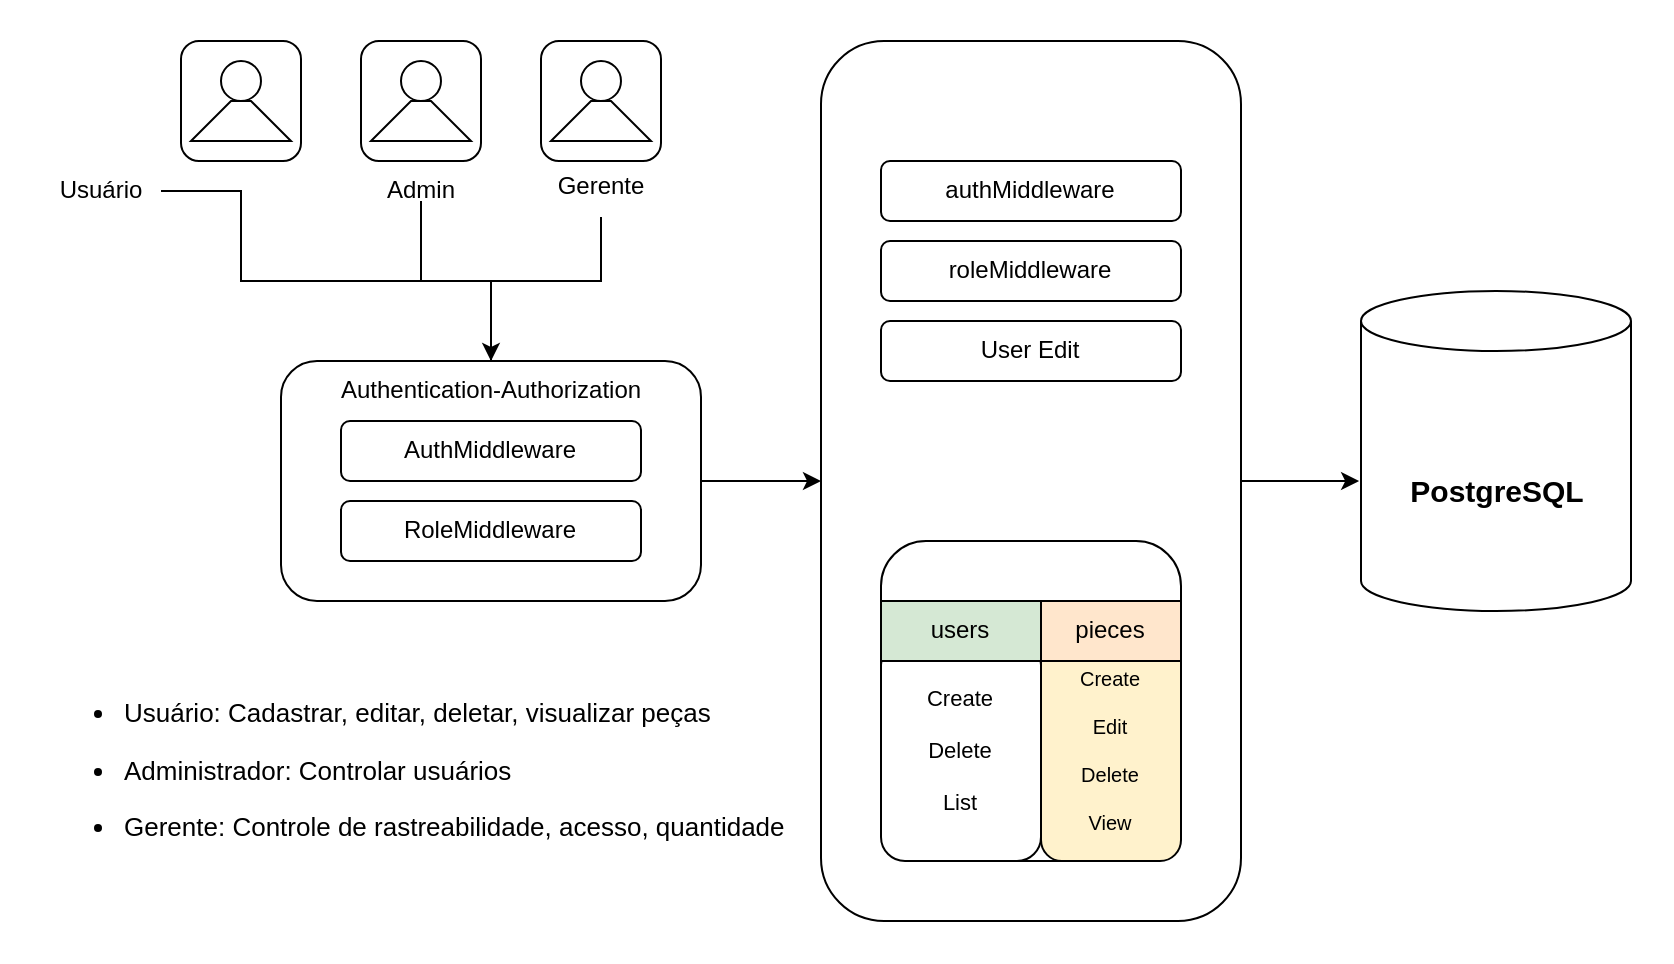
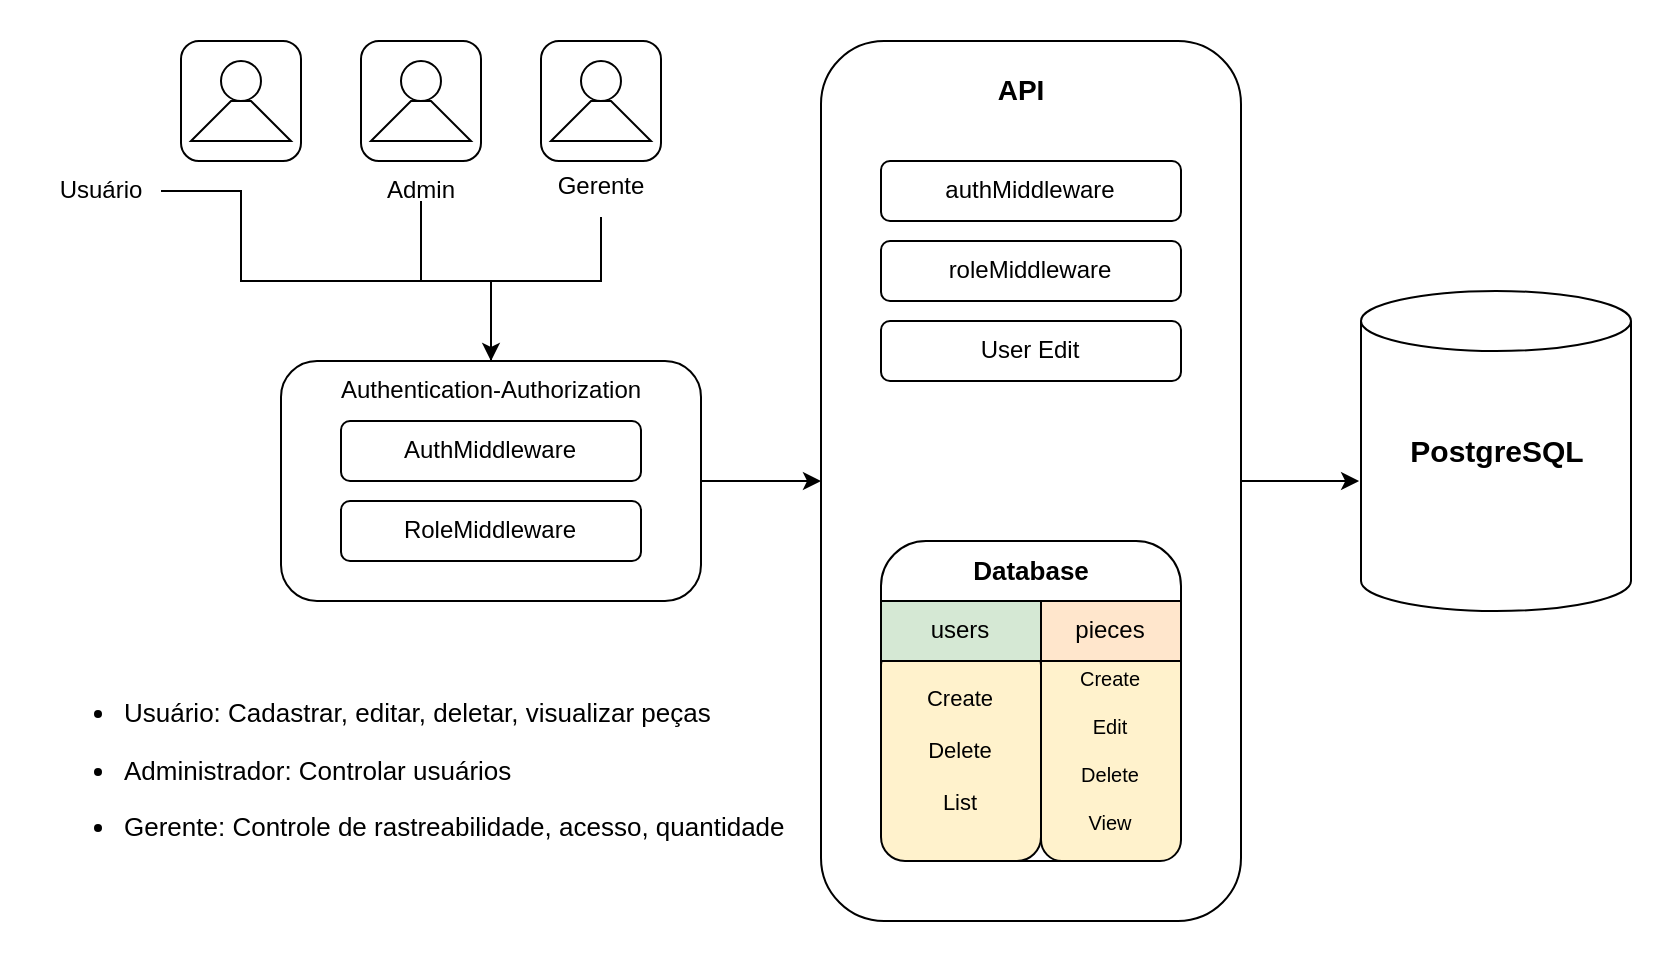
node "API": added
node "PostgreSQL": moved (1496, 491) -> (1496, 451)
node "Database": added
node "Create Delete List": fillcolor #ffffff -> #fff2cc
